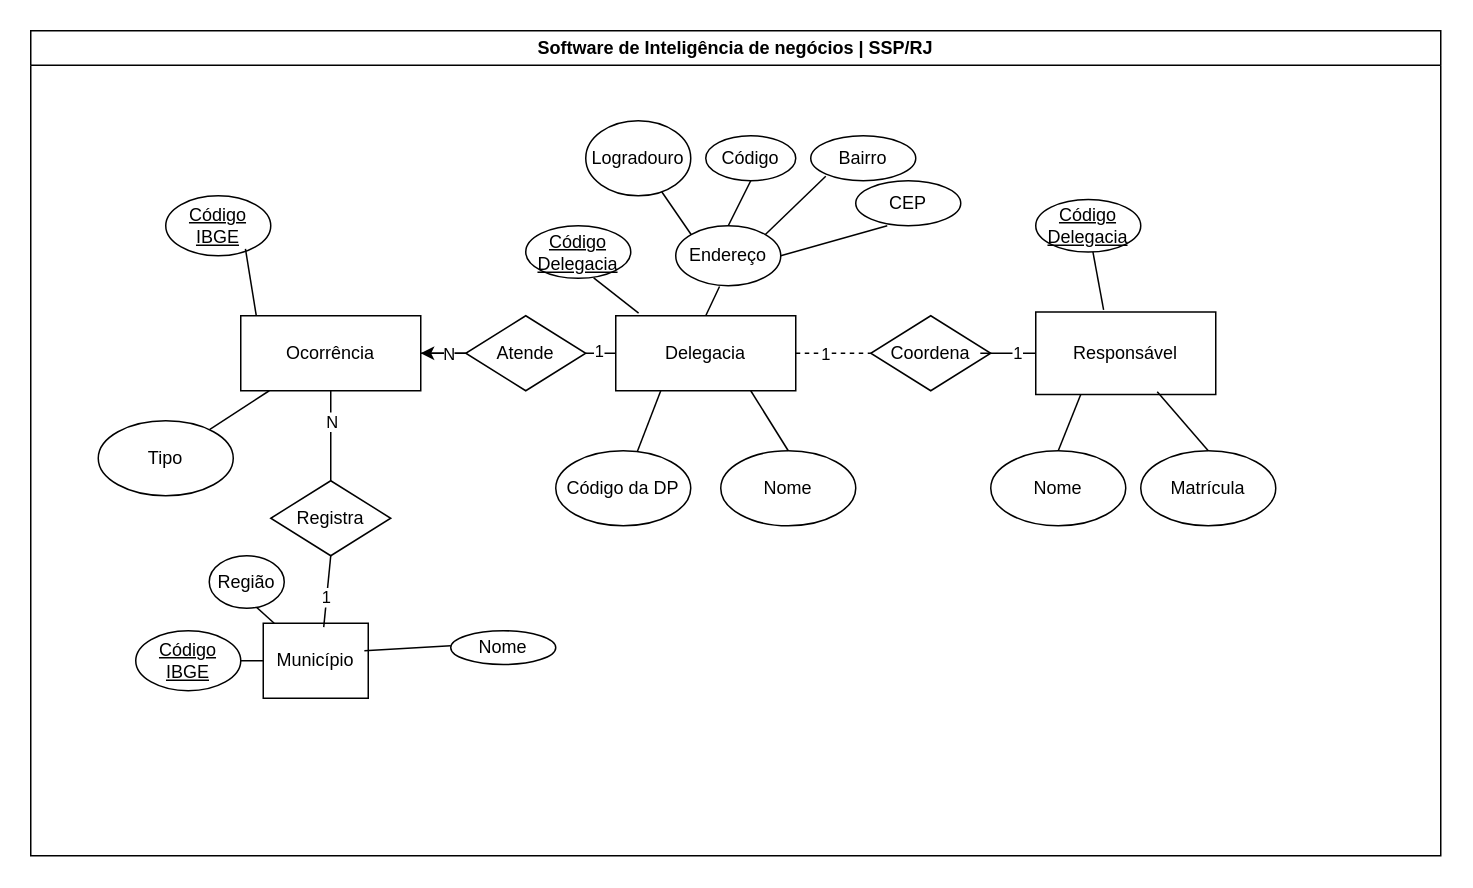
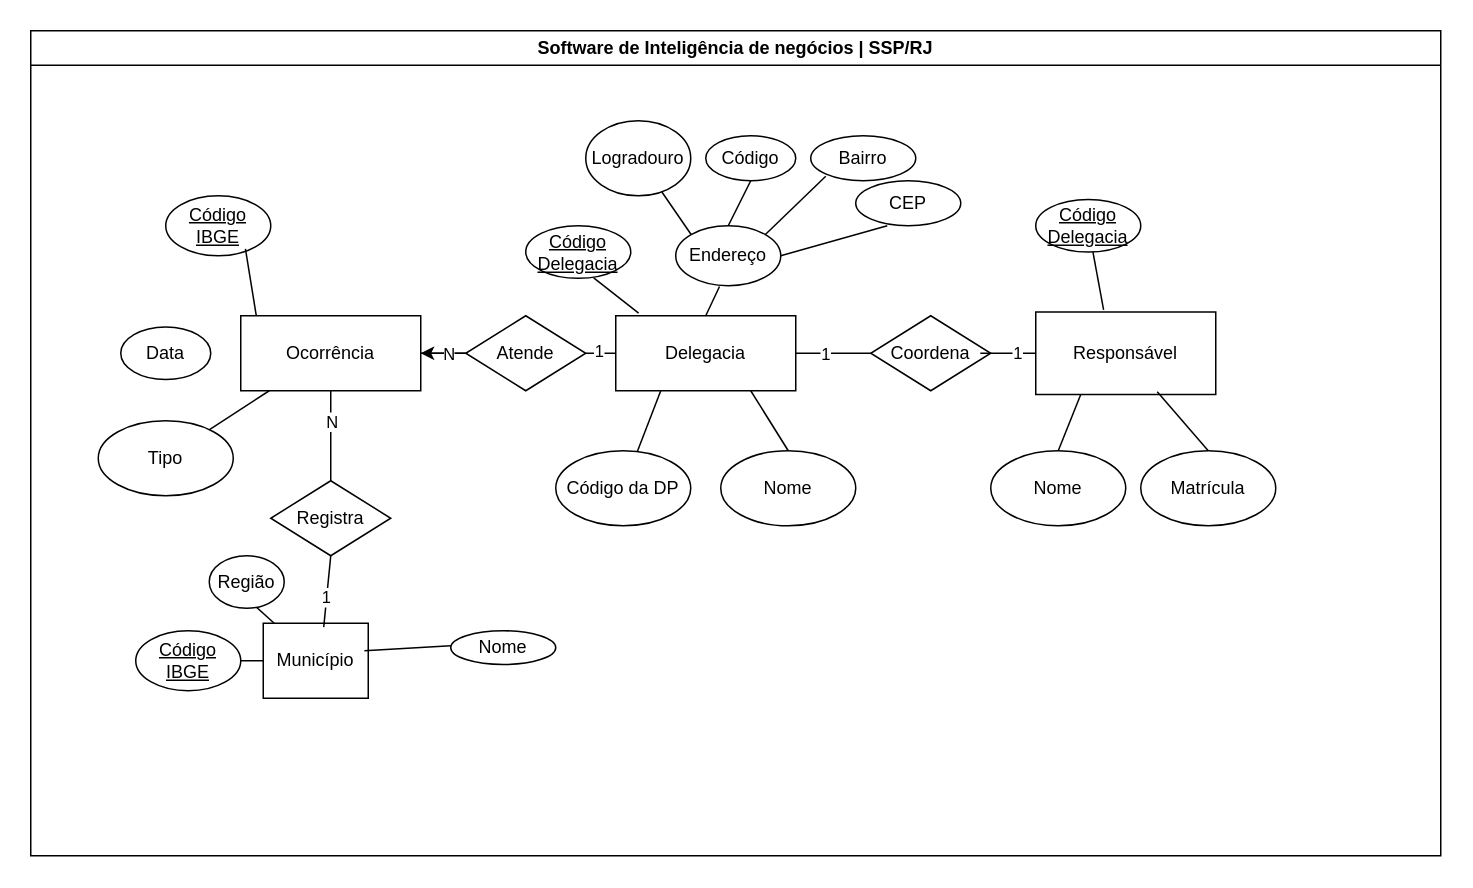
node "Data": added
edge "Delegacia" -- "Coordena": style dashed -> solid
